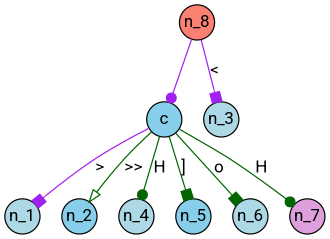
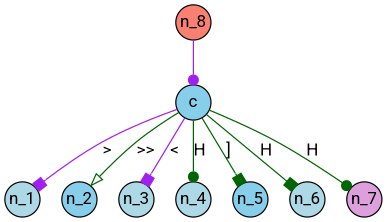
edge "n_8" -> "n_3": now "c" -> "n_3"
edge "c" -> "n_6": label "o" -> "H"
